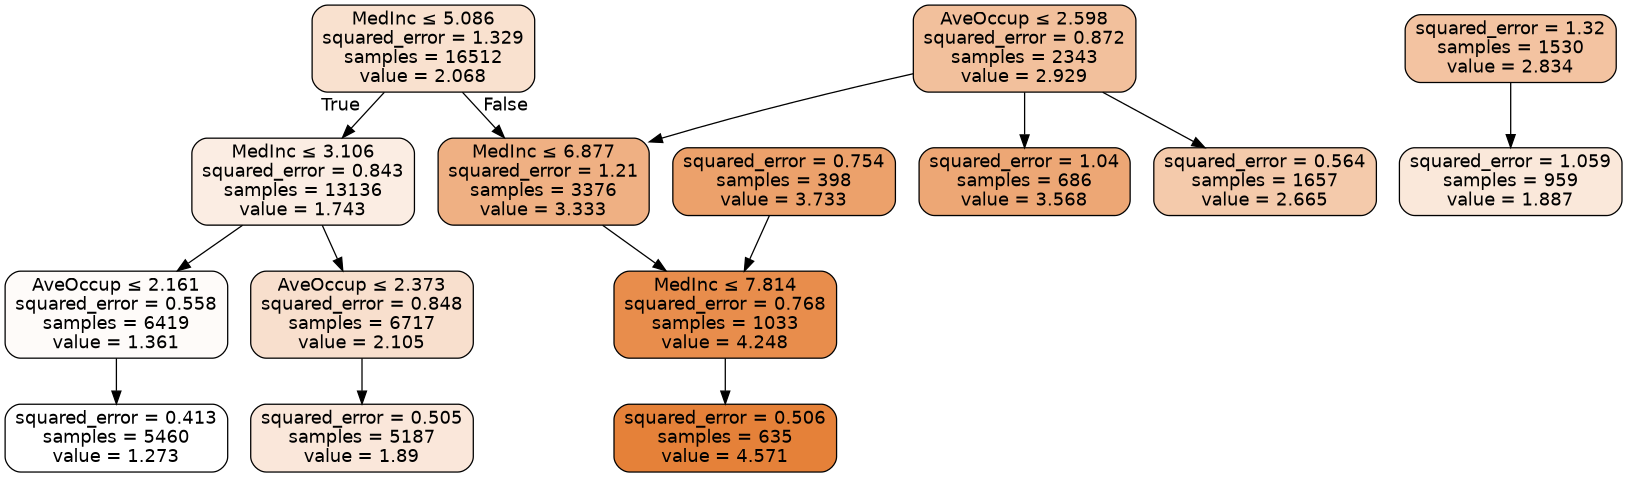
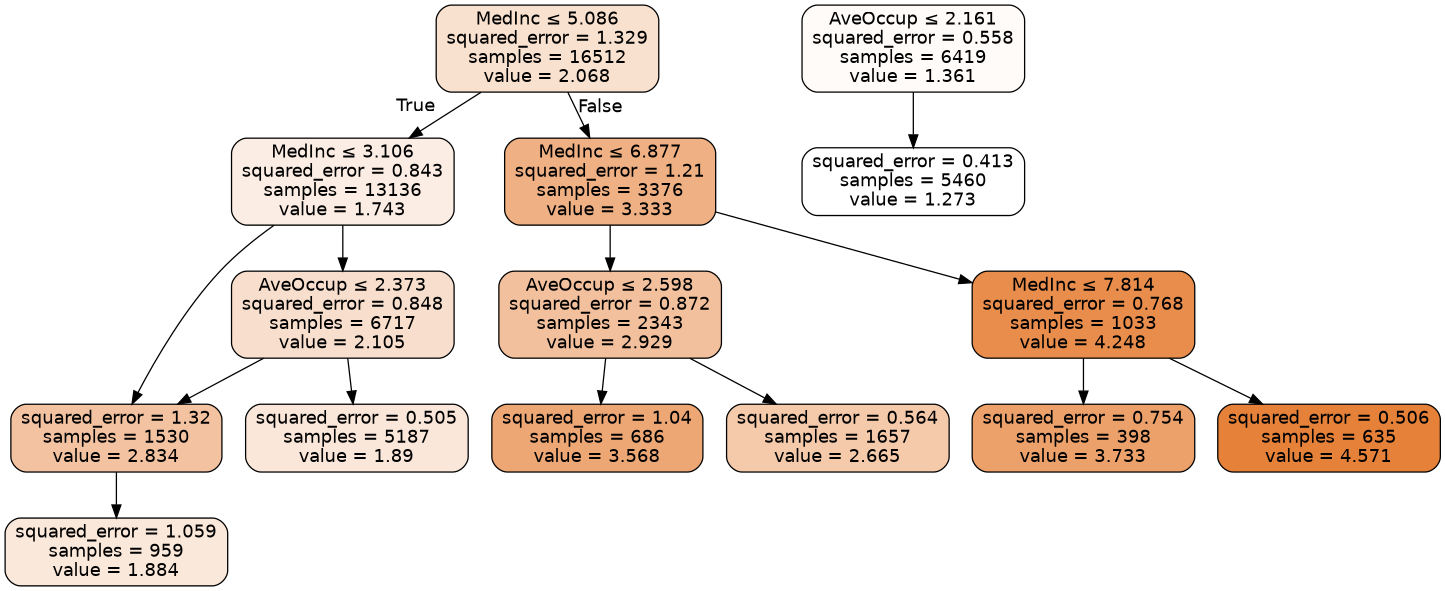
edge "AveOccup ≤ 2.598" -> "MedInc ≤ 6.877": reversed
node "squared_error = 1.059": text "value = 1.887" -> "value = 1.884"
edge "squared_error = 0.754" -> "MedInc ≤ 7.814": reversed
edge "MedInc ≤ 3.106" -> "AveOccup ≤ 2.161": now "MedInc ≤ 3.106" -> "squared_error = 1.32"
edge "AveOccup ≤ 2.373" -> "squared_error = 1.32": added
